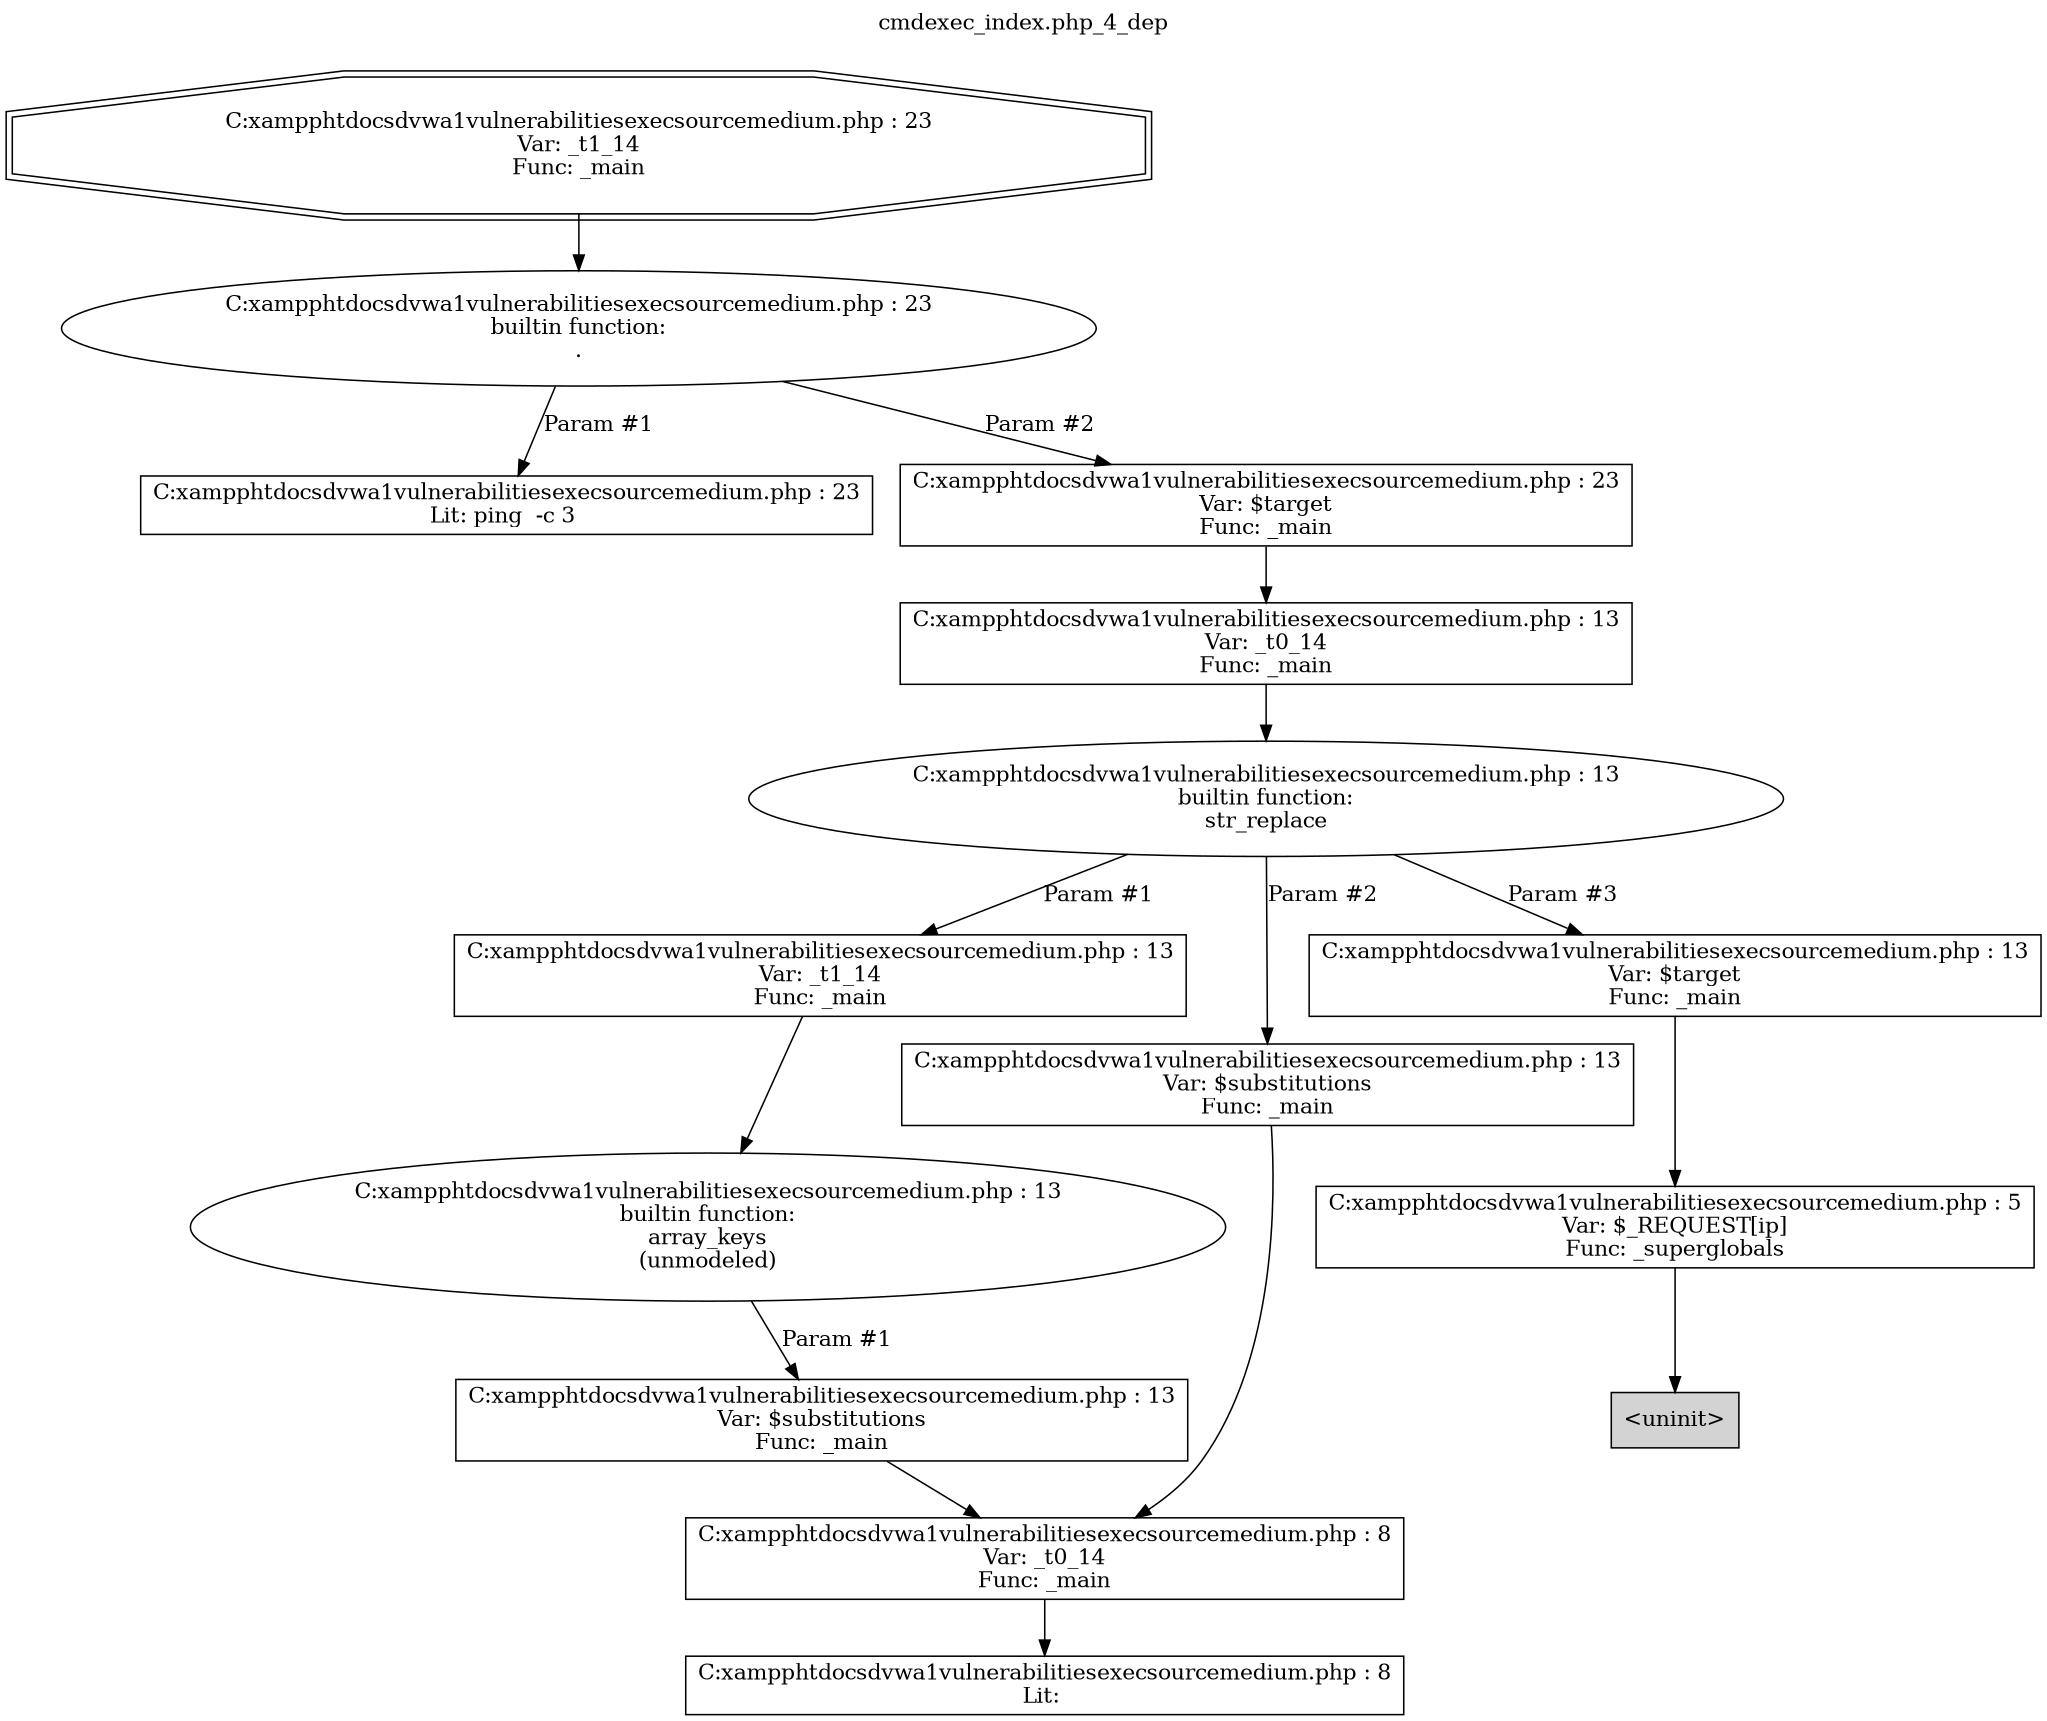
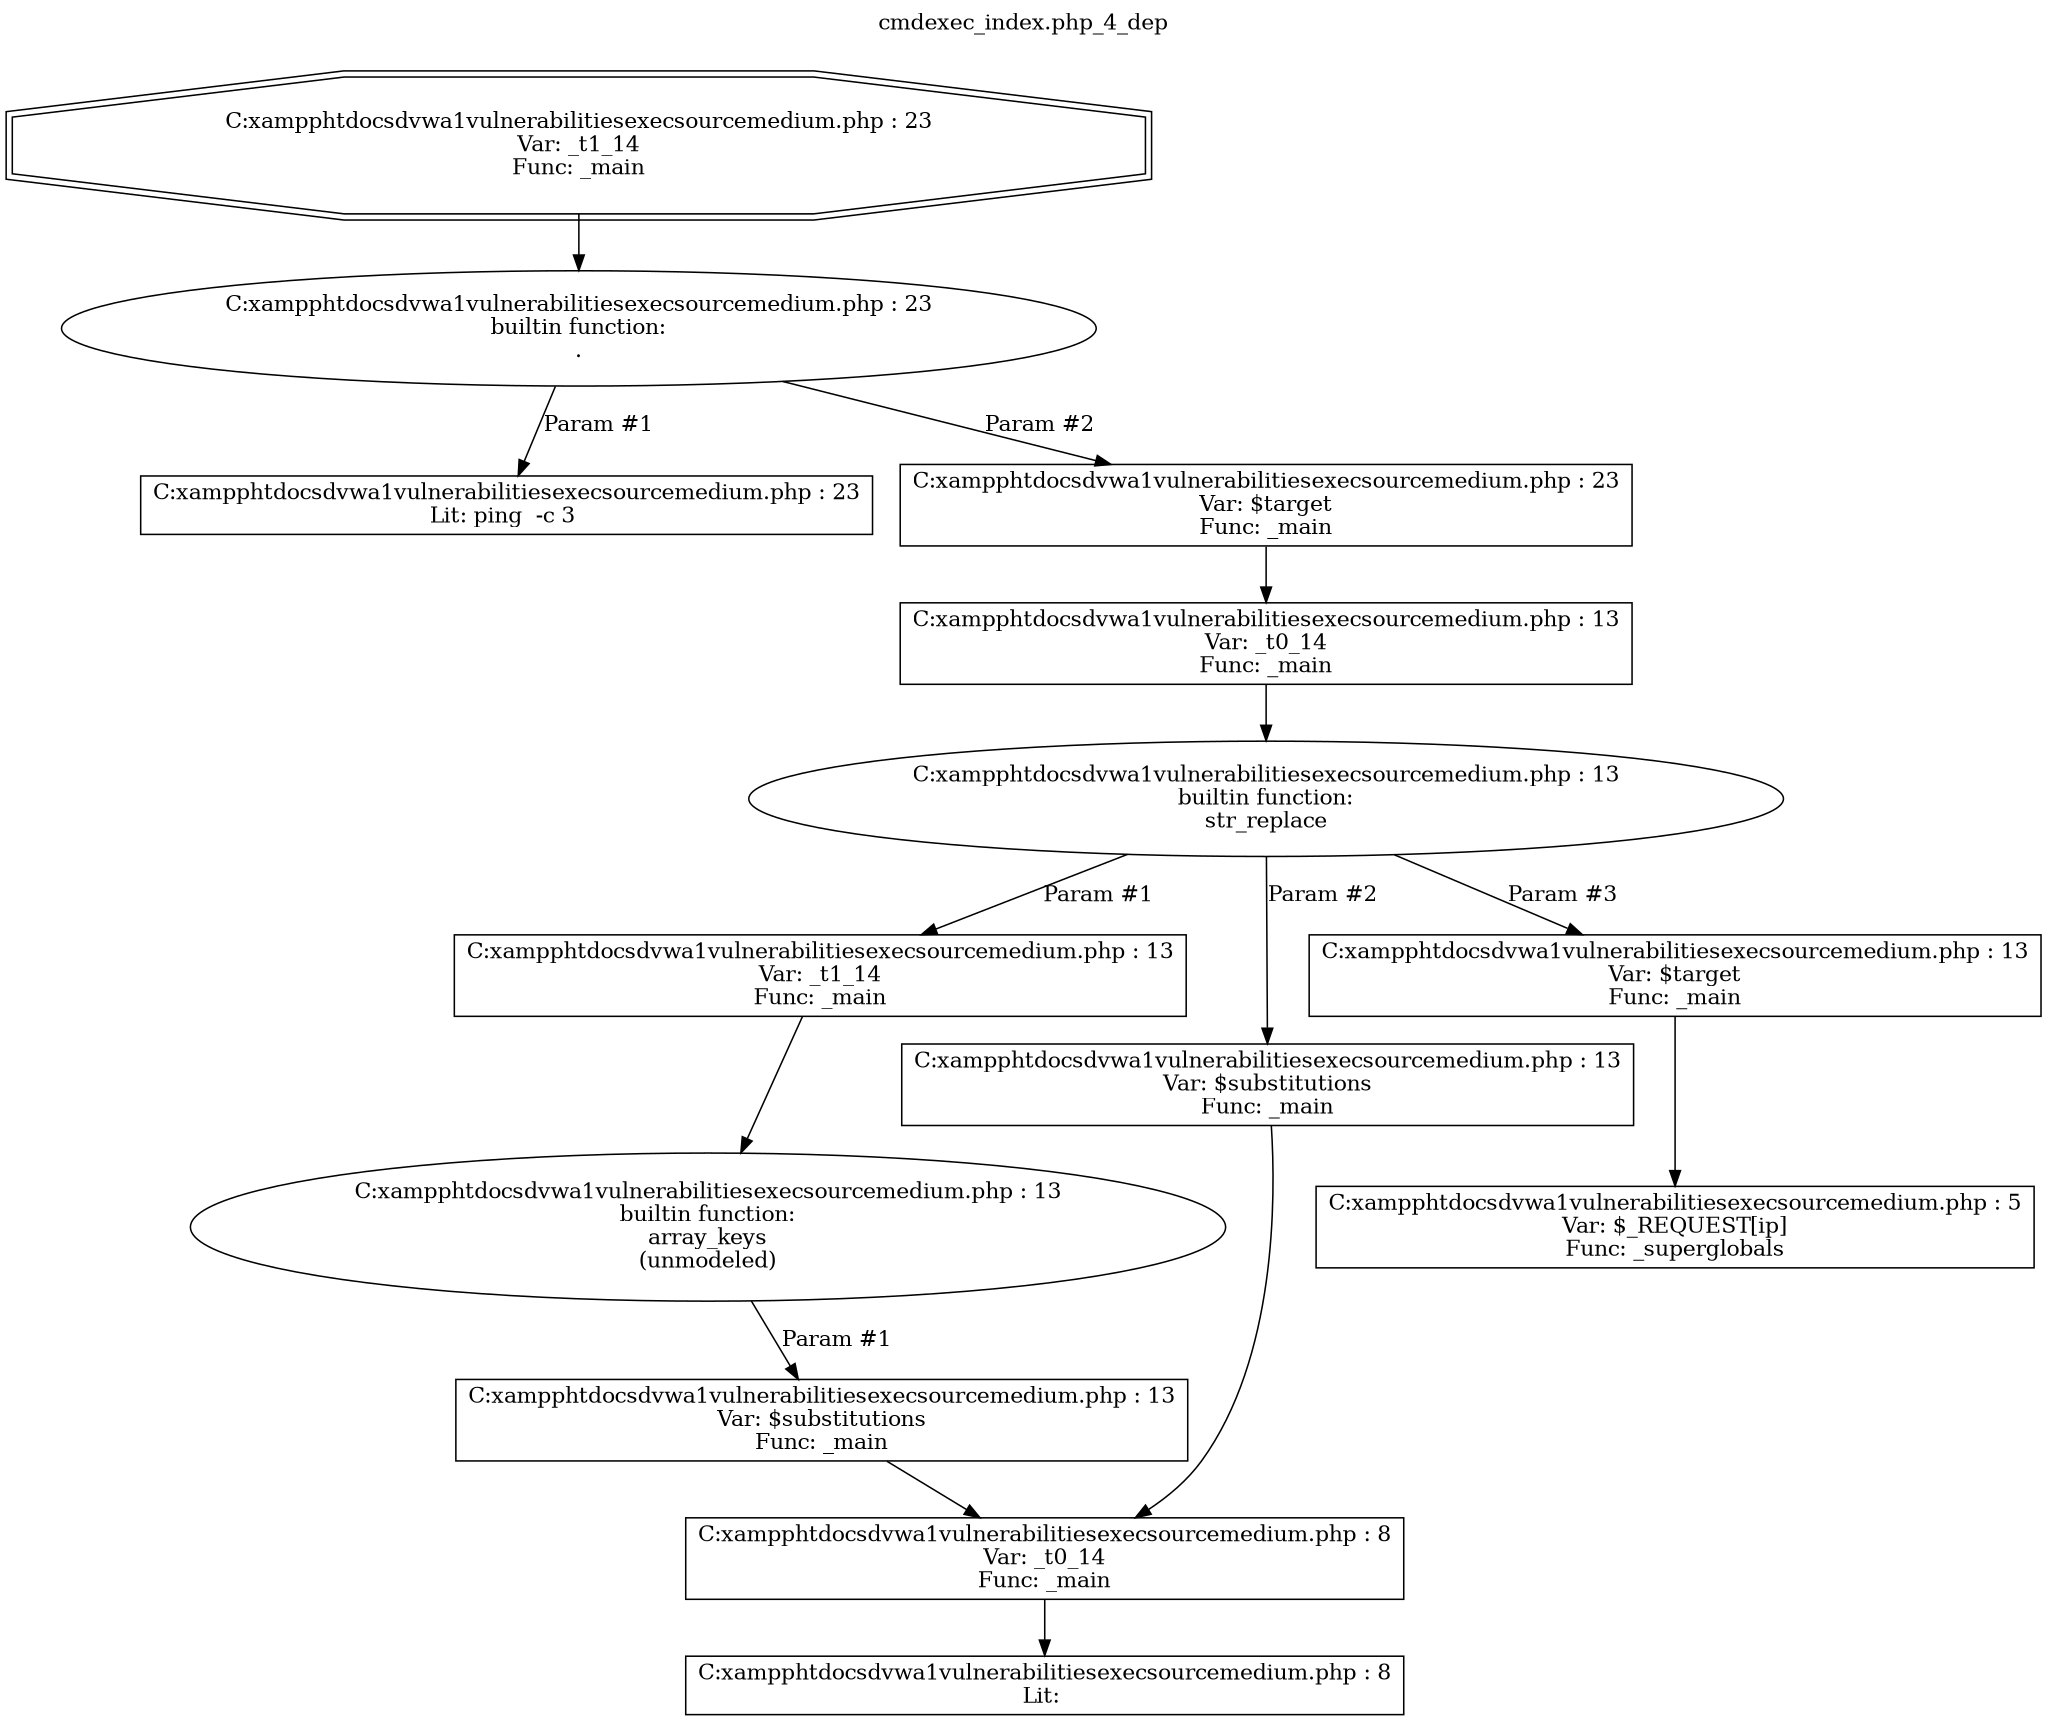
node "<uninit>": removed
